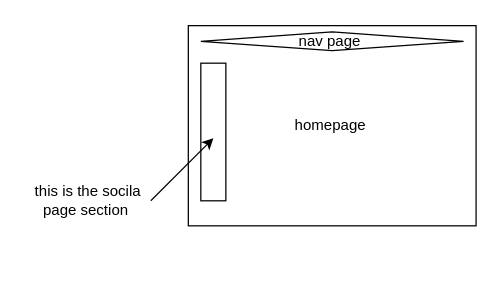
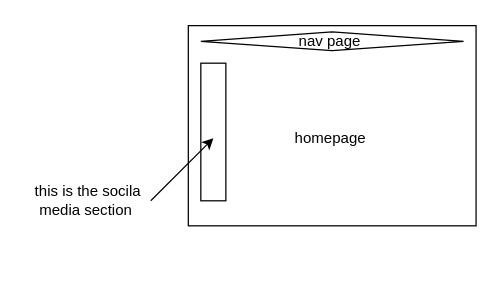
node "homepage": moved (332, 126) -> (332, 138)
node "this is the socila page section": label "this is the socila page section" -> "this is the socila media section"
